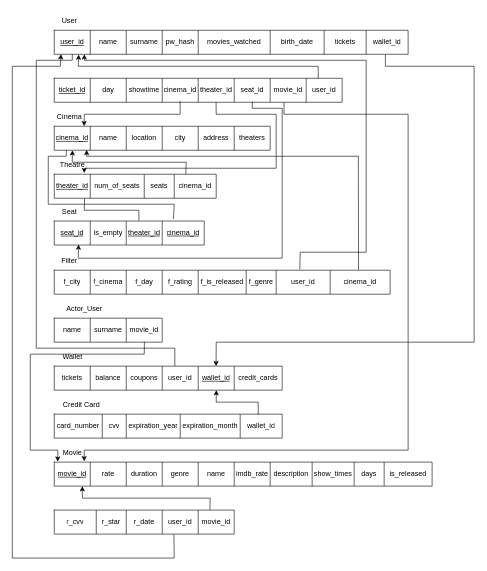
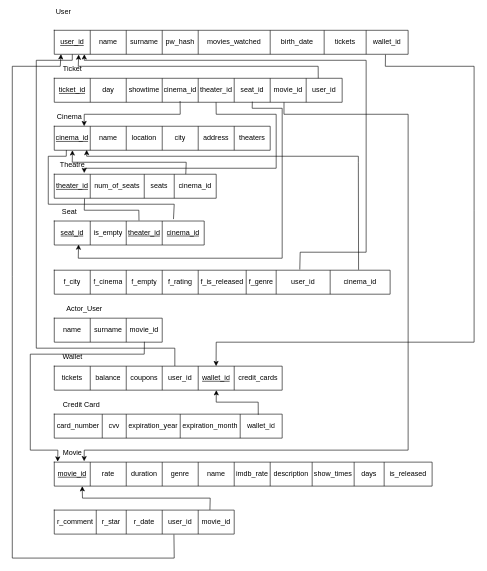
node "User": moved (69, 21) -> (63, 12)
node "Ticket": added
node "Filter": removed
node "f_day": label "f_day" -> "f_empty"
node "r_cvv": label "r_cvv" -> "r_comment"
